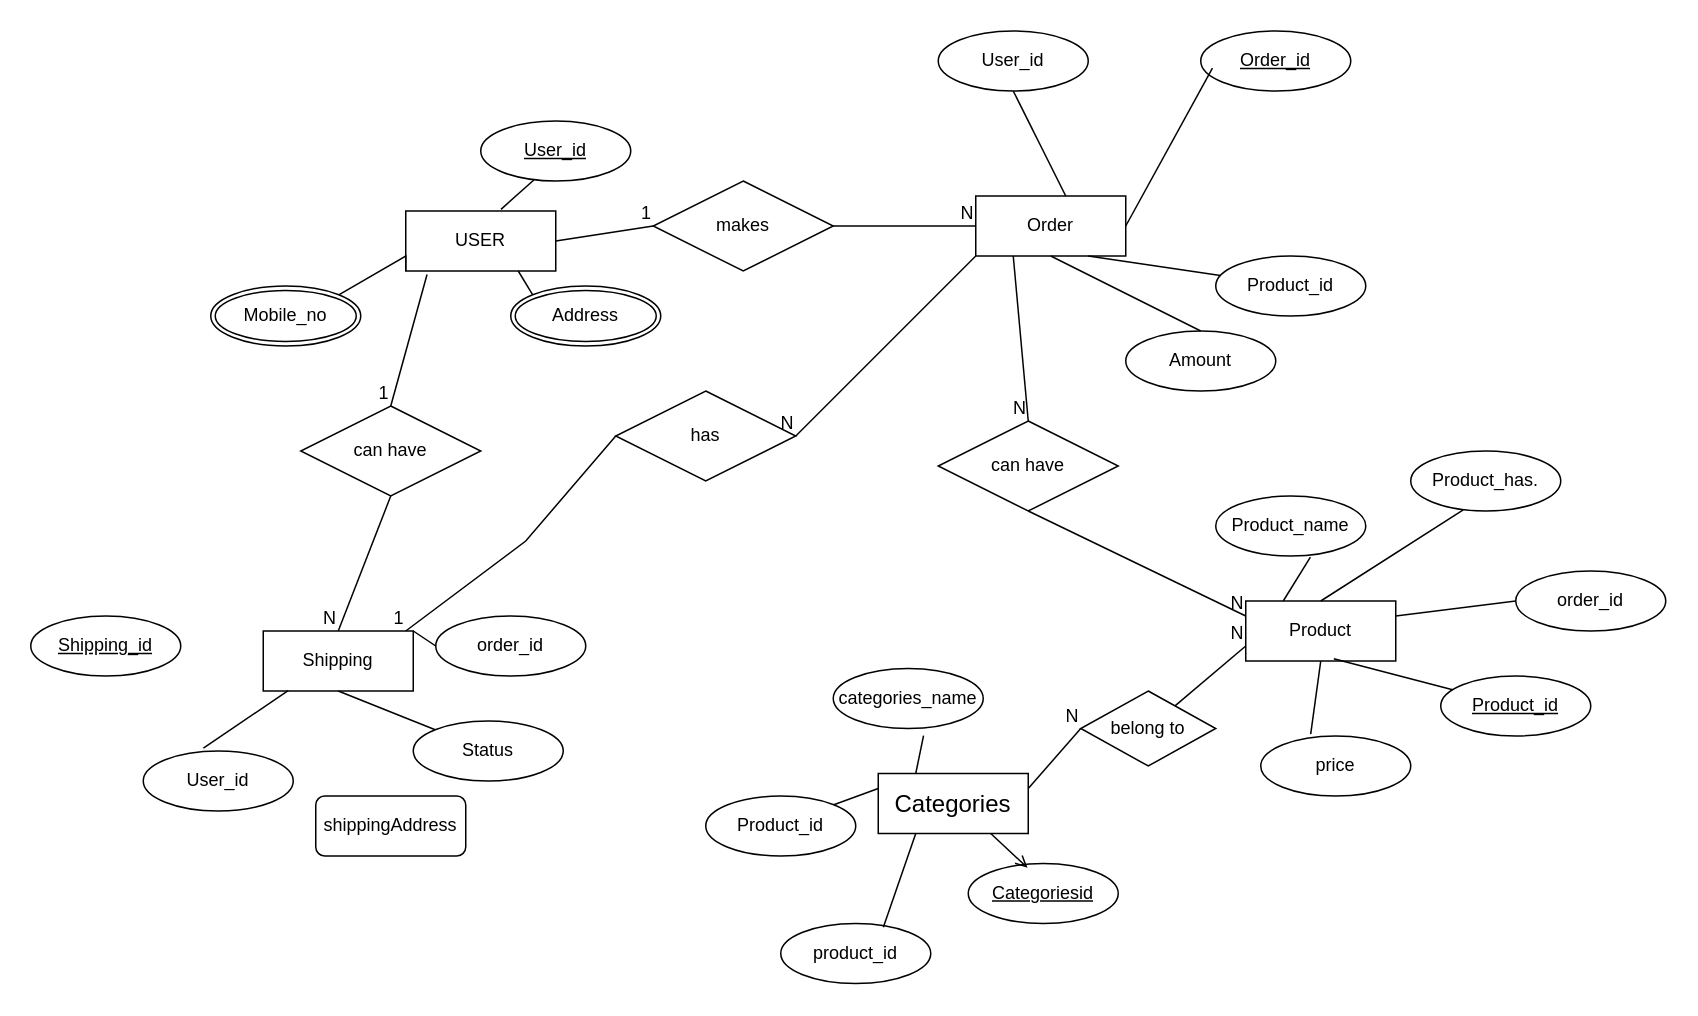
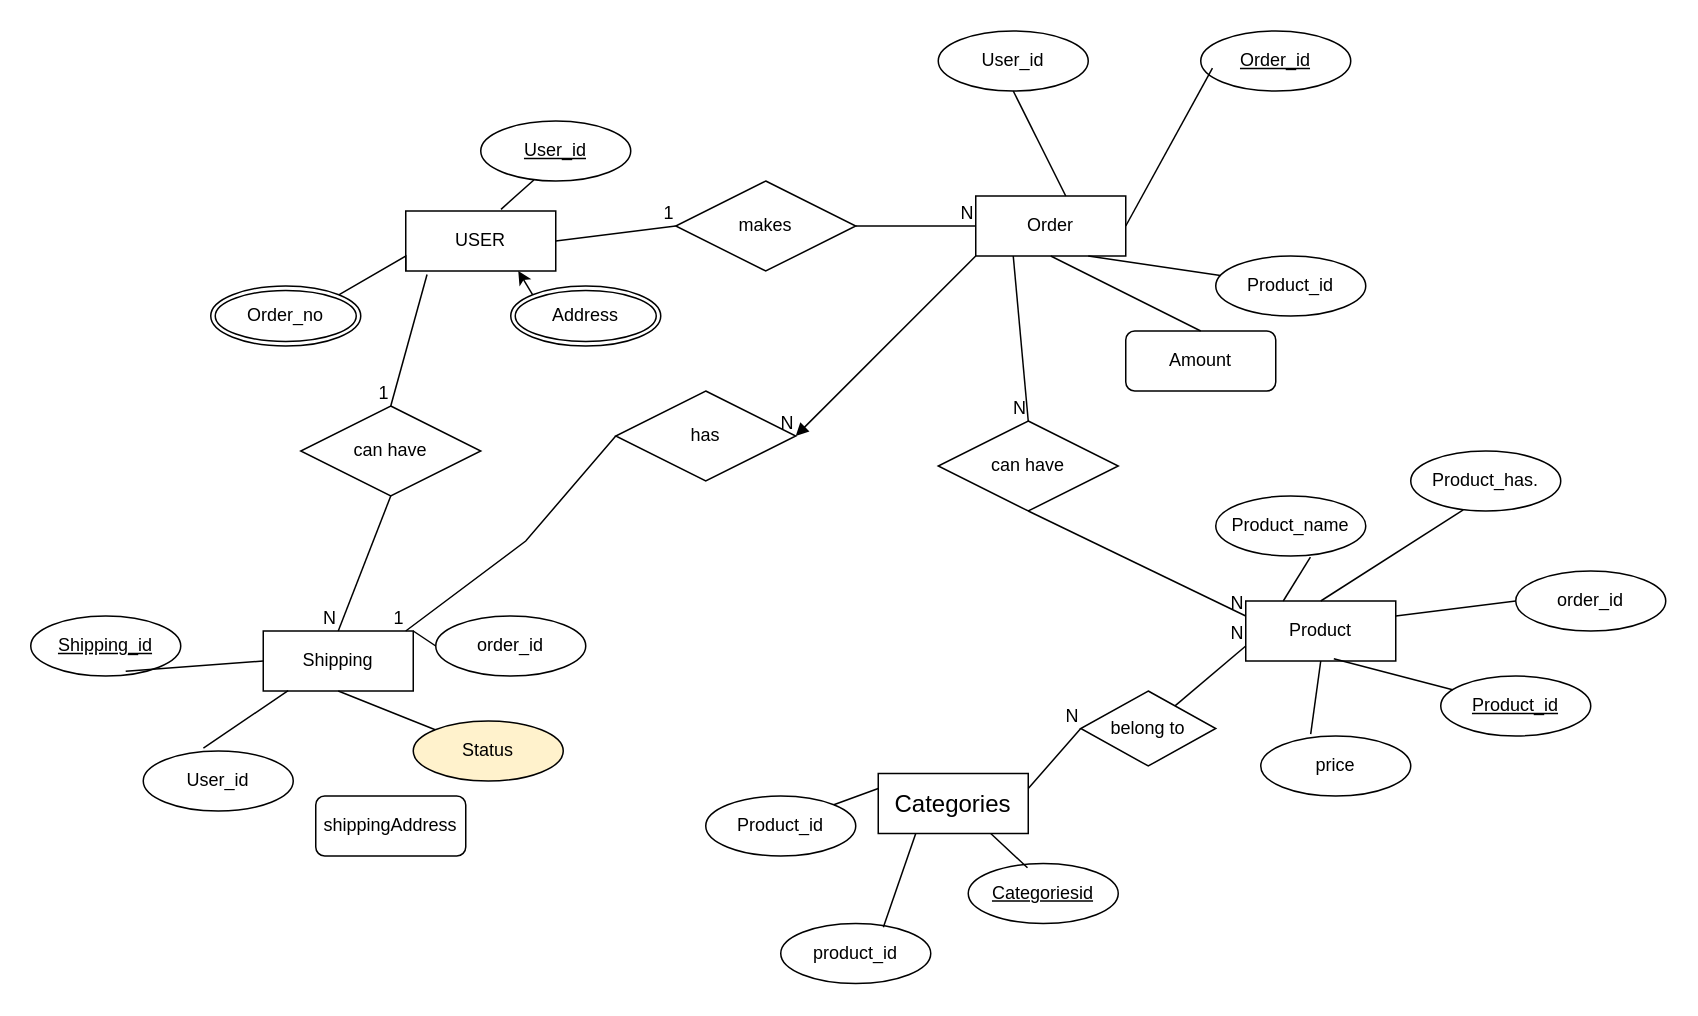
node "makes": moved (743, 226) -> (766, 226)
edge "USER" -- "Address": arrowhead none -> classic
node "Mobile_no": label "Mobile_no" -> "Order_no"
node "Amount": shape ellipse -> rounded rectangle
edge "Order" -- "has": arrowhead none -> block
edge "Shipping_id" -- "Shipping": added
node "categories_name": removed
node "Status": fillcolor #ffffff -> #fff2cc
edge "categories_name" -- "Categories": removed
edge "Categories" -> "Categoriesid": arrowhead open -> none
